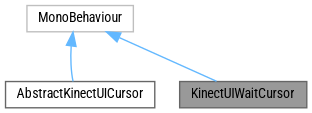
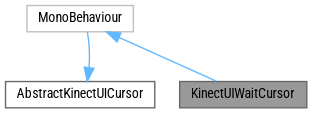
edge "AbstractKinectUICursor" -> "MonoBehaviour": reversed
